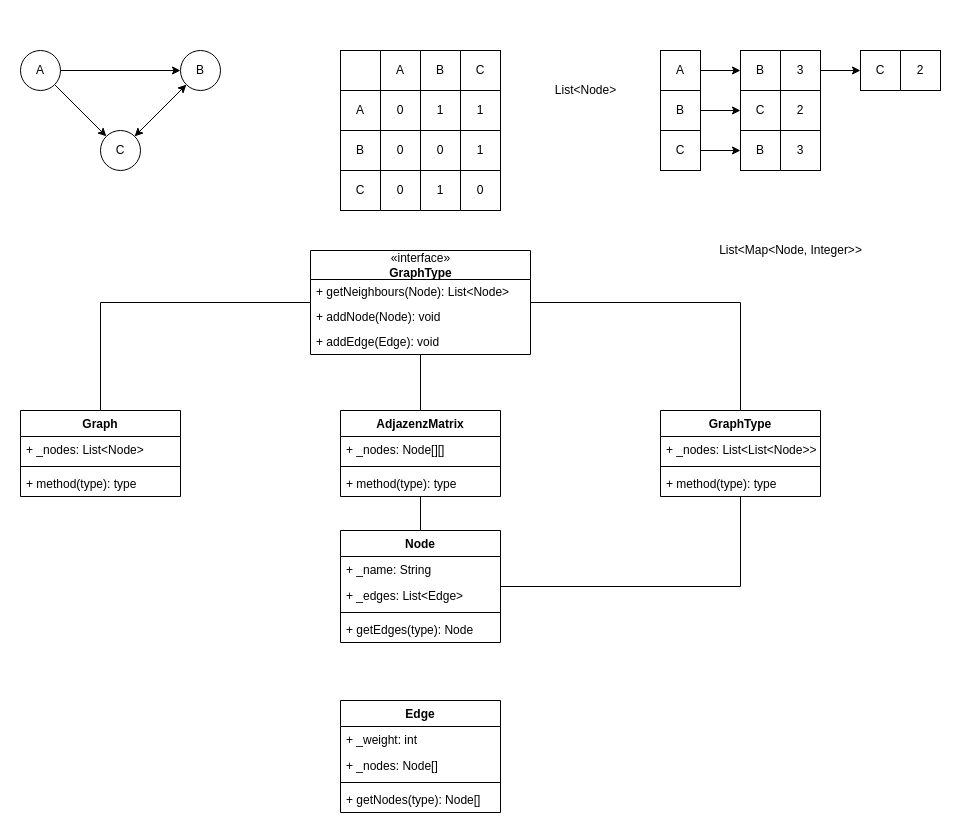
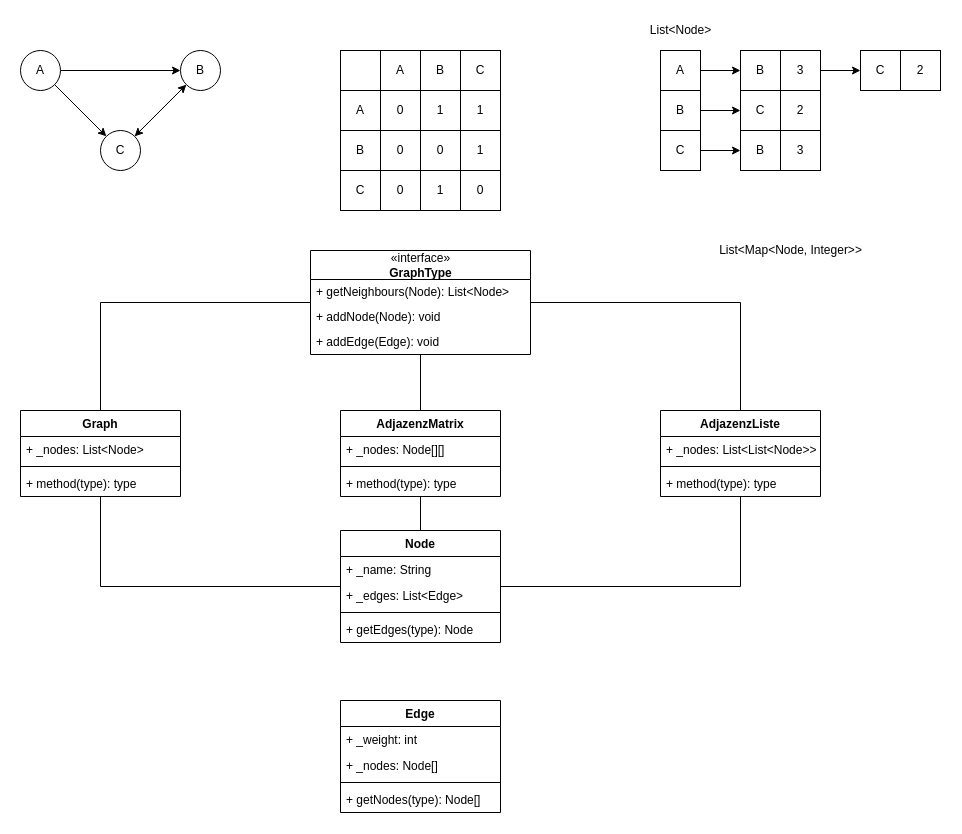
node "List<Node>": moved (586, 91) -> (681, 31)
node "GraphType": label "GraphType" -> "AdjazenzListe"
edge "Graph" -- "Node": added
